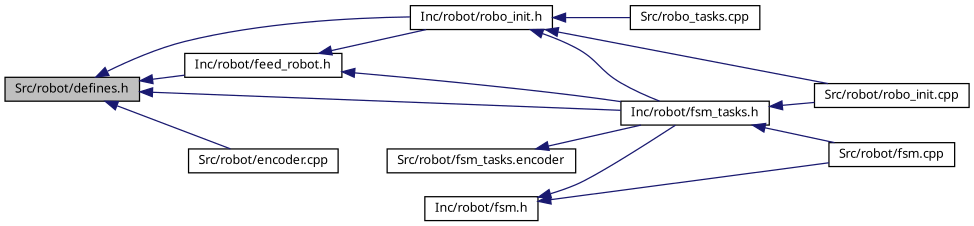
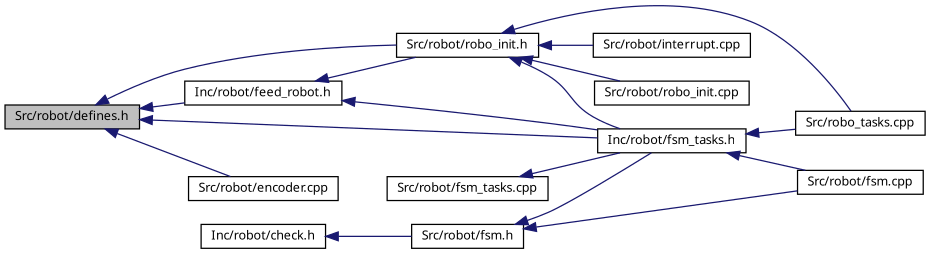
node "Inc/robot/robo_init.h": label "Inc/robot/robo_init.h" -> "Src/robot/robo_init.h"
node "Src/robot/interrupt.cpp": added
edge "Src/robot/robo_init.cpp" -> "Inc/robot/fsm_tasks.h": now "Src/robo_tasks.cpp" -> "Inc/robot/fsm_tasks.h"
node "Src/robot/fsm_tasks.encoder": label "Src/robot/fsm_tasks.encoder" -> "Src/robot/fsm_tasks.cpp"
node "Inc/robot/fsm.h": label "Inc/robot/fsm.h" -> "Src/robot/fsm.h"
node "Inc/robot/check.h": added
